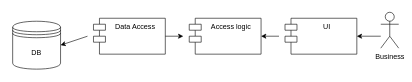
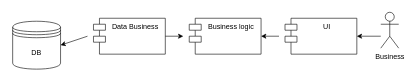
node "Data Access": label "Data Access" -> "Data Business"
node "Access logic": label "Access logic" -> "Business logic"
